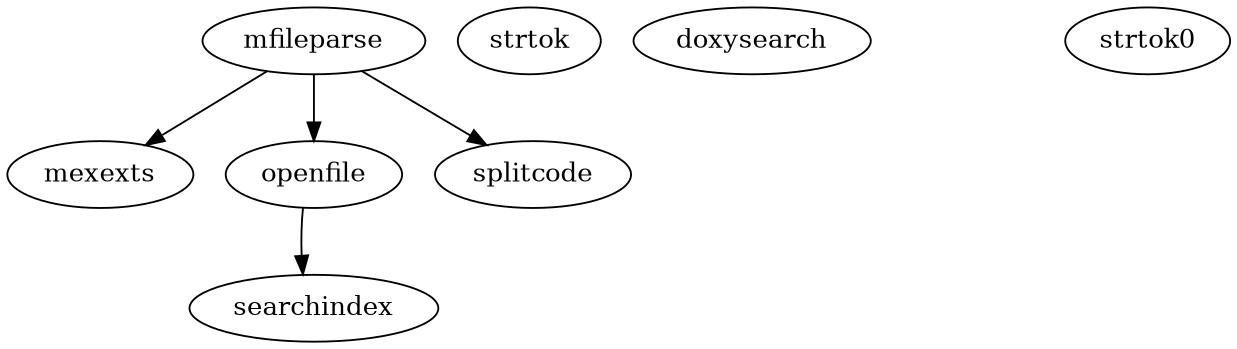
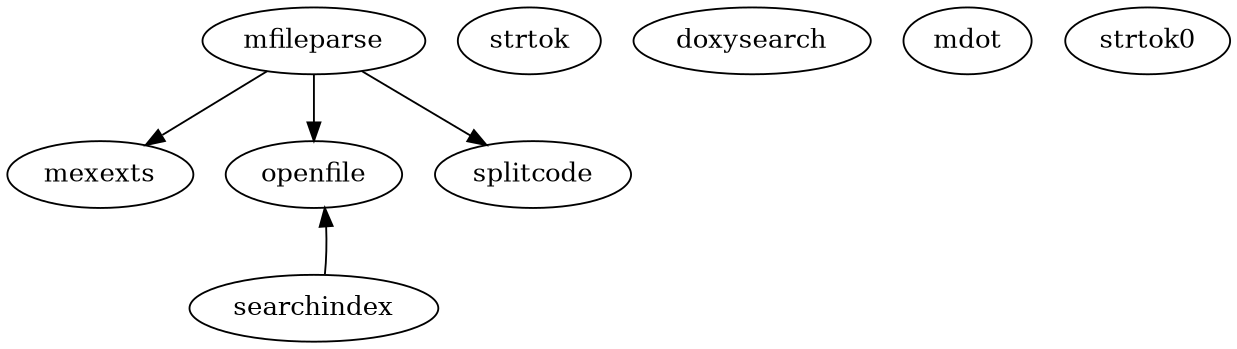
node "mdot": added
edge "openfile" -> "searchindex": reversed
